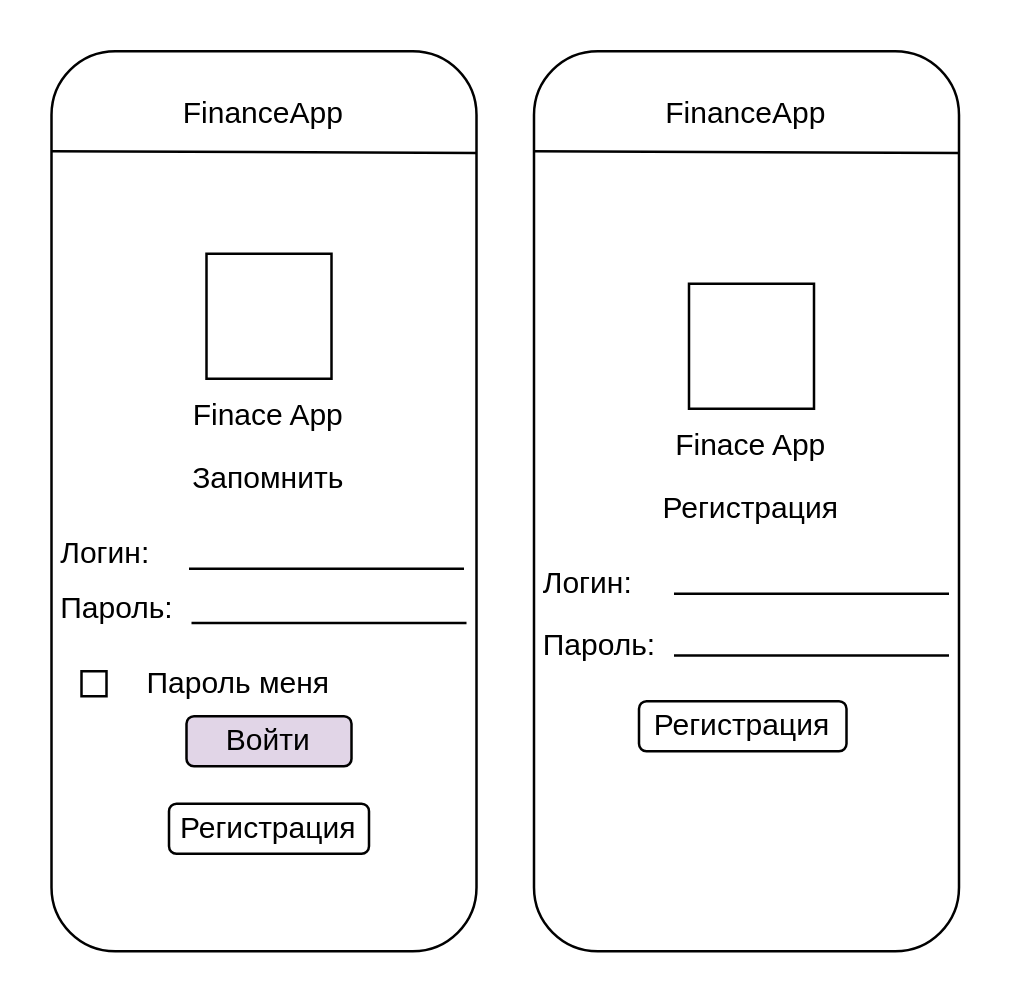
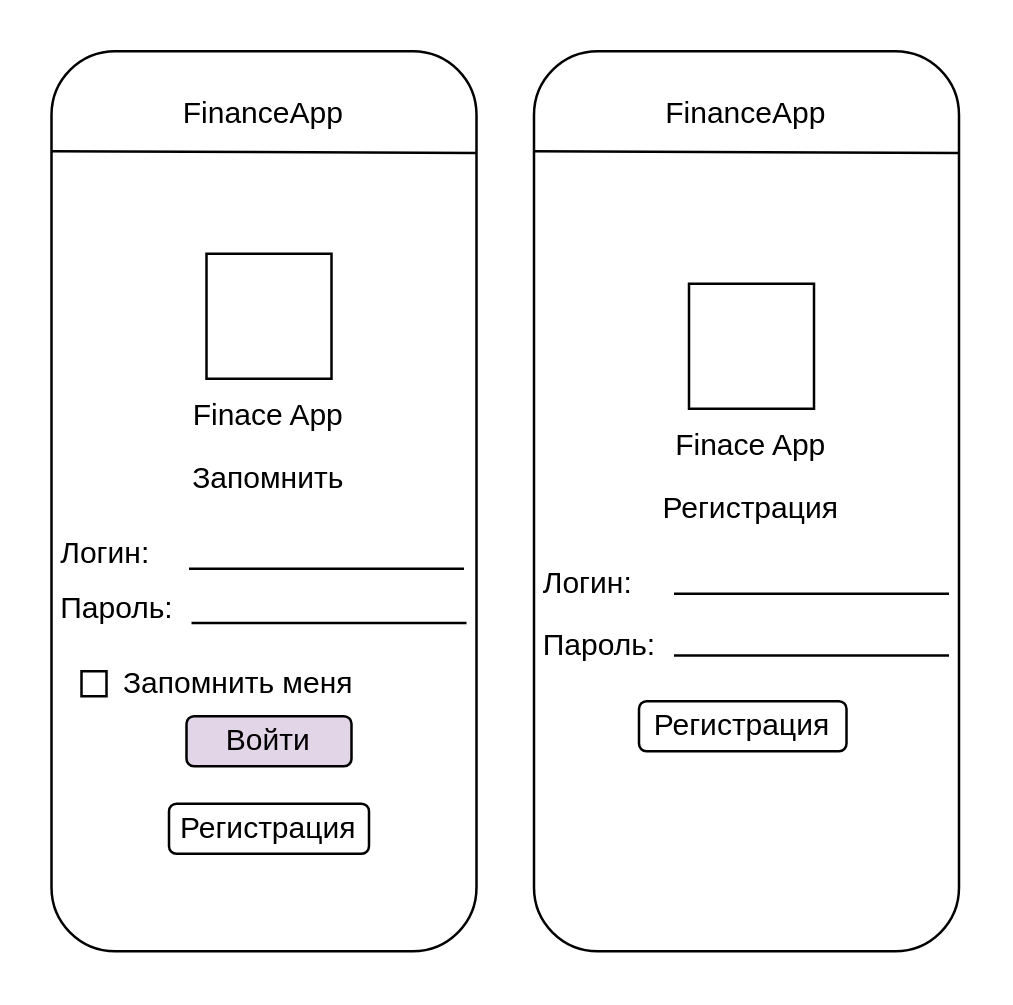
node "Пароль меня": label "Пароль меня" -> "Запомнить меня"
